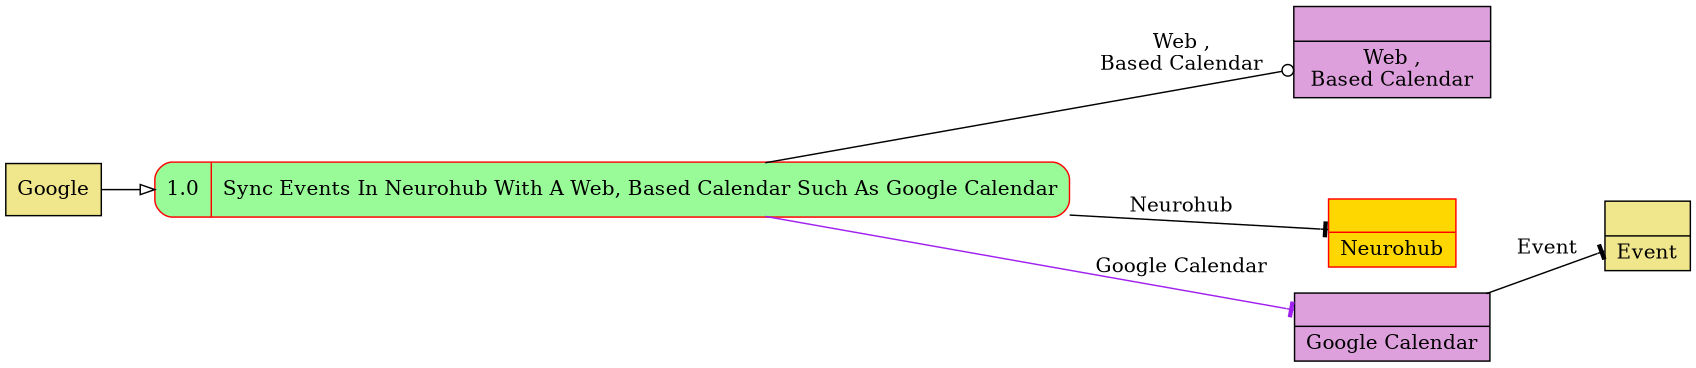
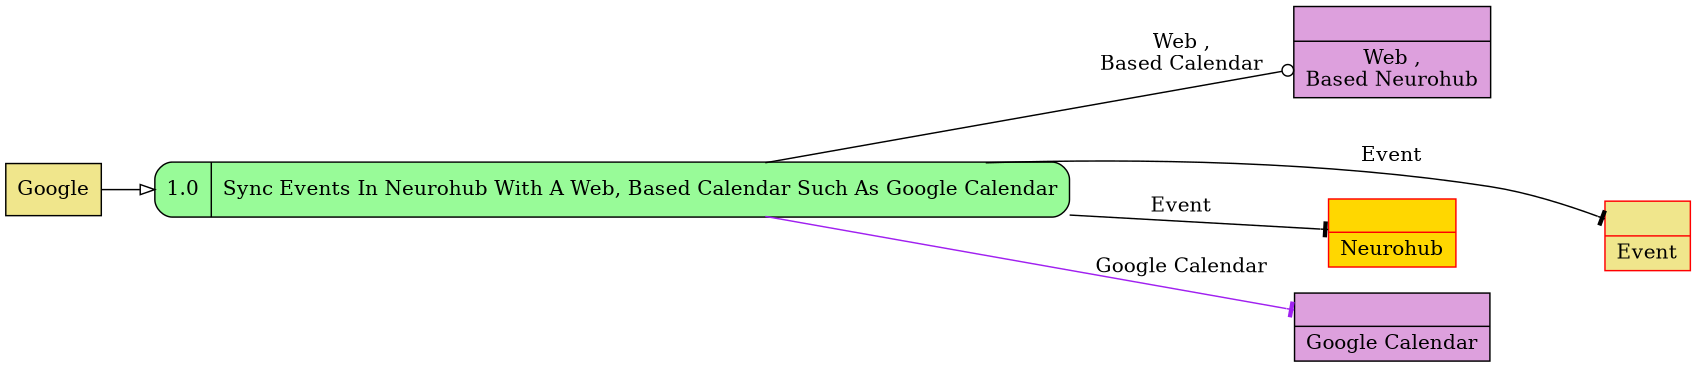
node "Web ,": text "Based Calendar" -> "Based Neurohub"
node "1.0": color red -> black
edge "1.0" -> "Neurohub": label "Neurohub" -> "Event"
node "Event": color black -> red
edge "Google Calendar" -> "Event": now "1.0" -> "Event"
